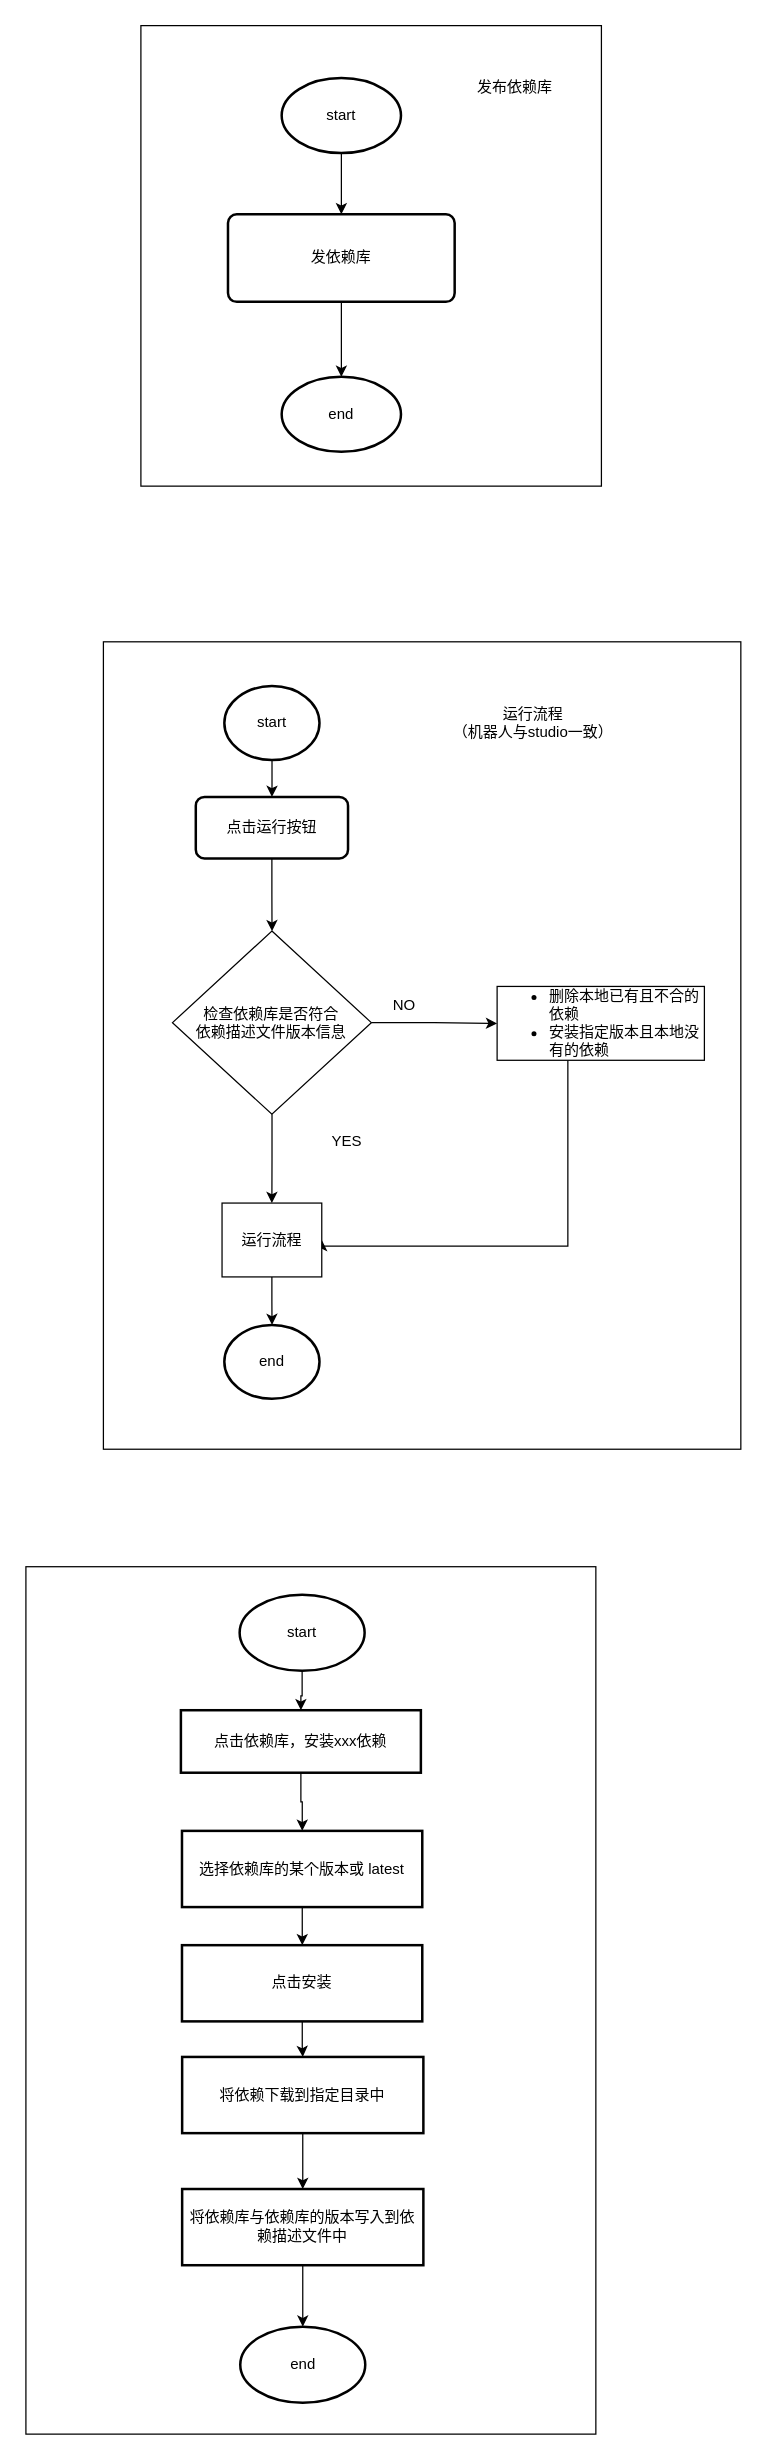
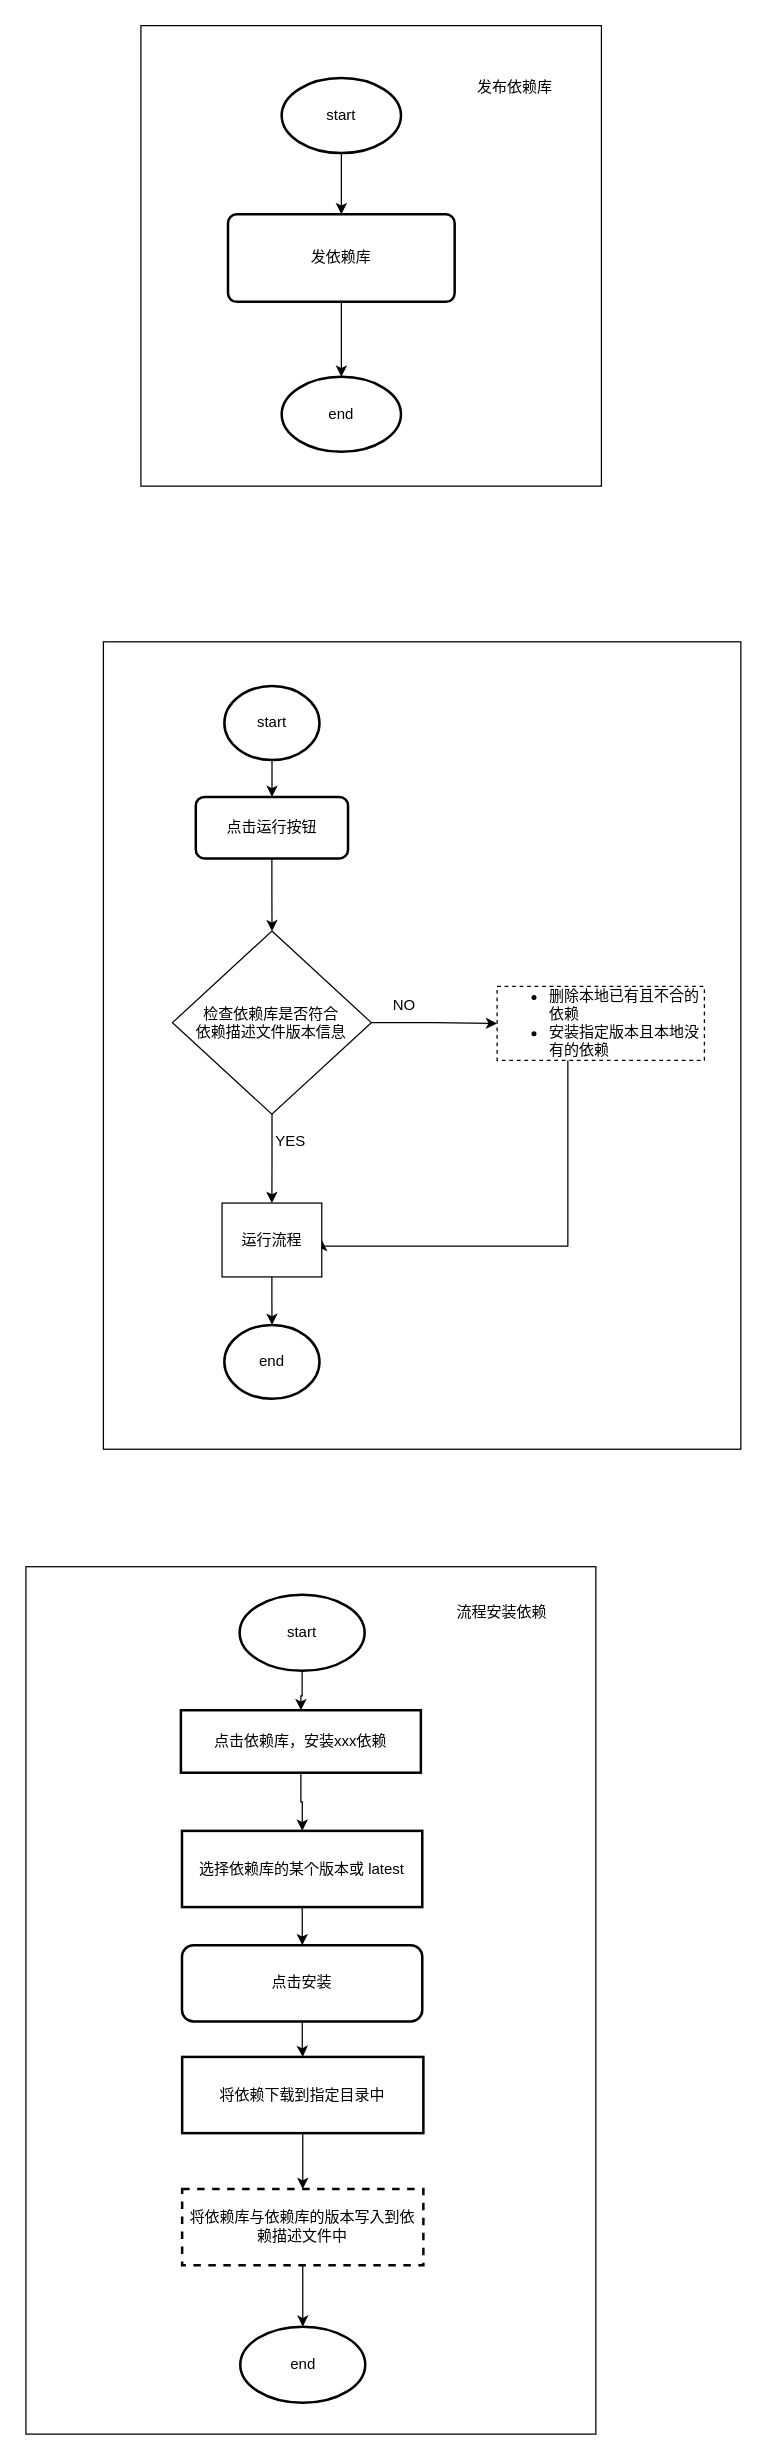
node "运行流程 （机器人与studio一致）": removed
node "删除本地已有且不合的依赖 安装指定版本且本地没有的依赖": style solid -> dashed
node "YES": moved (347, 1142) -> (291, 1142)
node "流程安装依赖": added
node "点击安装": shape rectangle -> rounded rectangle
node "将依赖库与依赖库的版本写入到依赖描述文件中": style solid -> dashed
